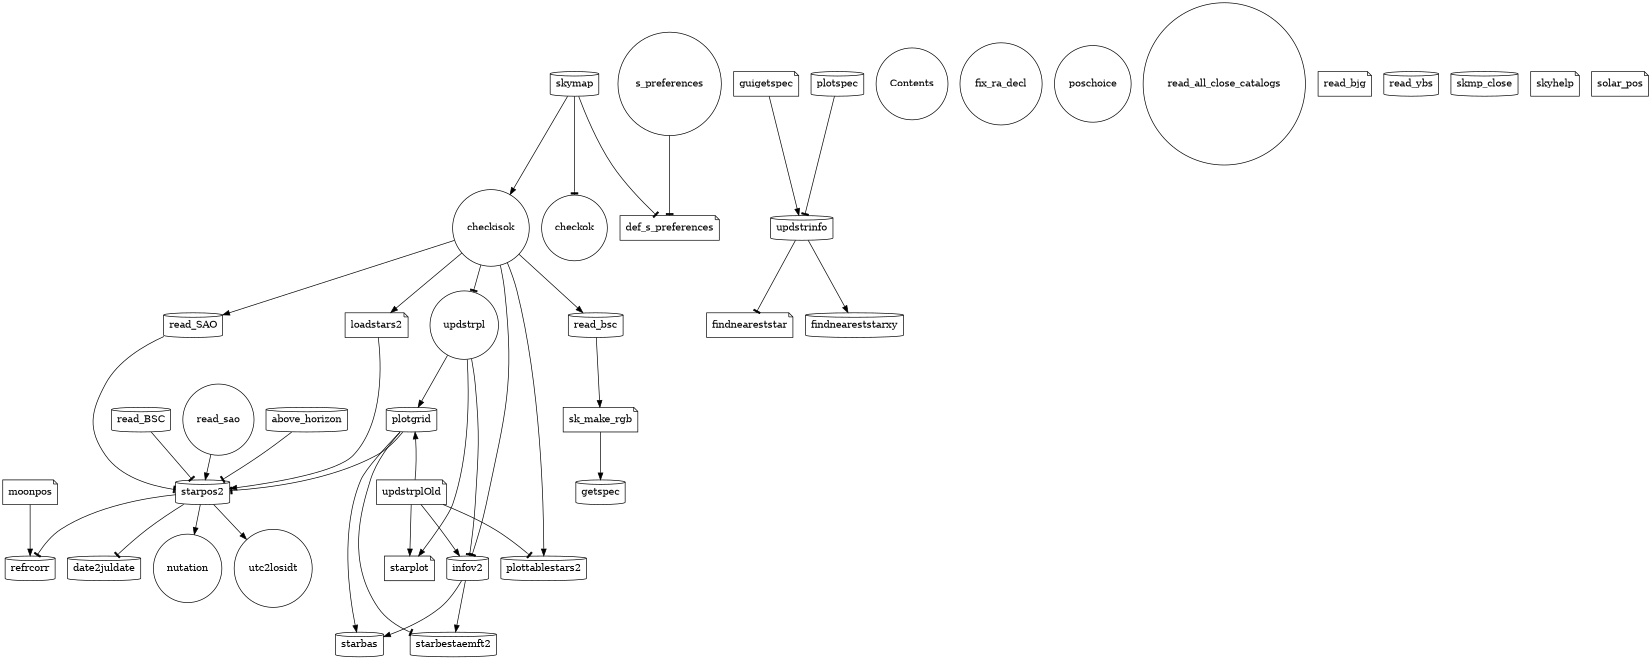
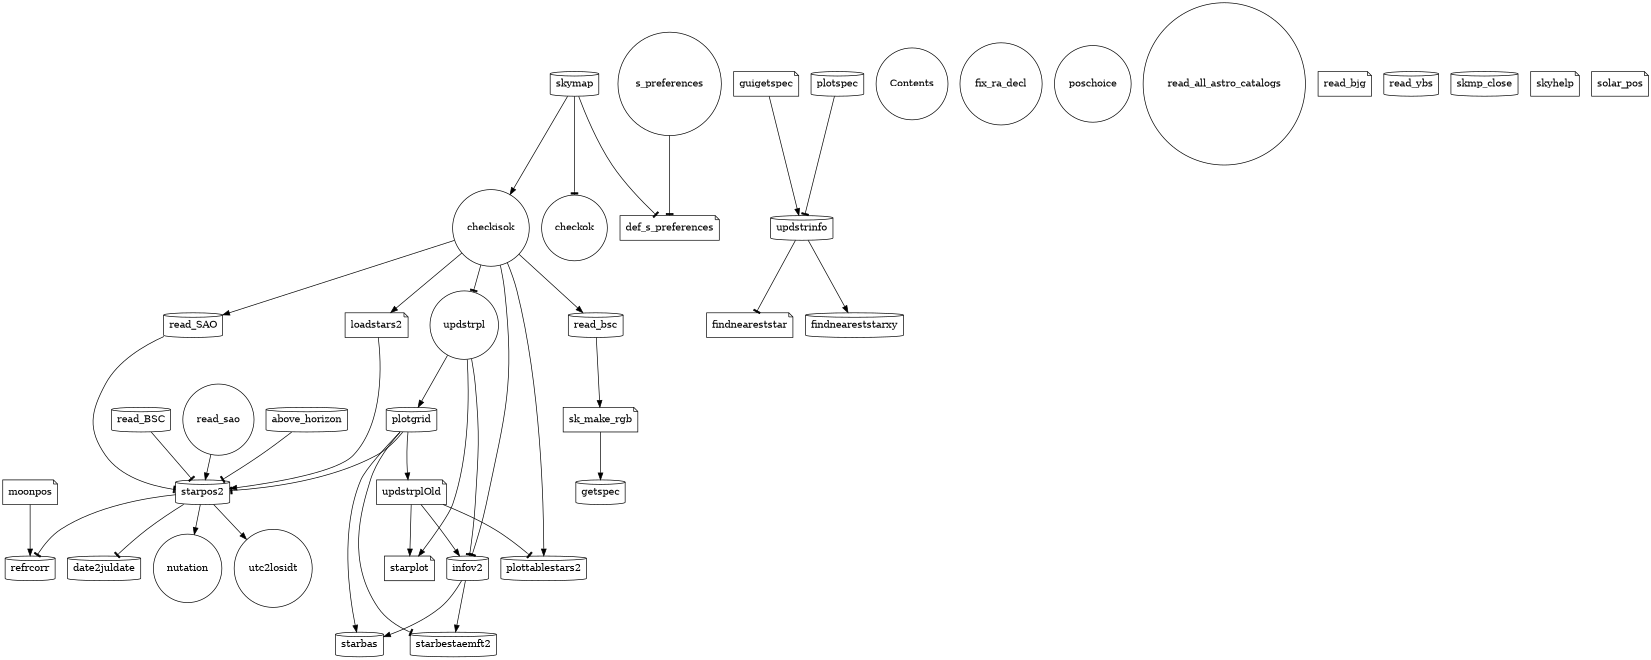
node "read_all_close_catalogs": label "read_all_close_catalogs" -> "read_all_astro_catalogs"
edge "updstrplOld" -> "plotgrid": reversed
